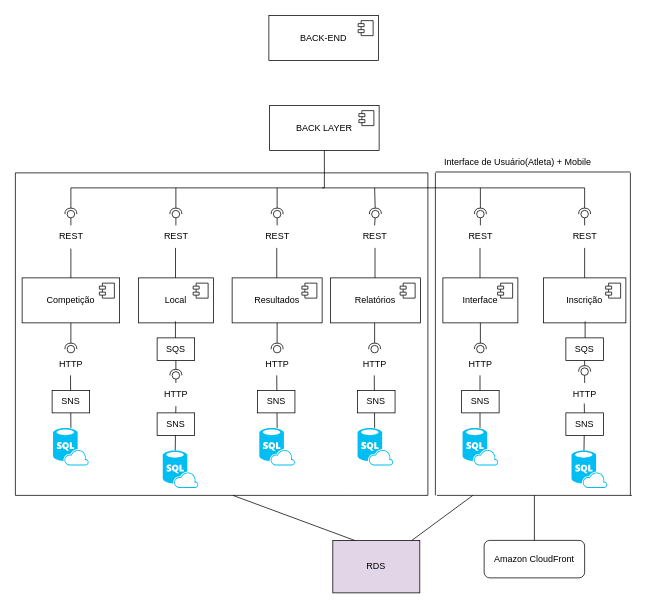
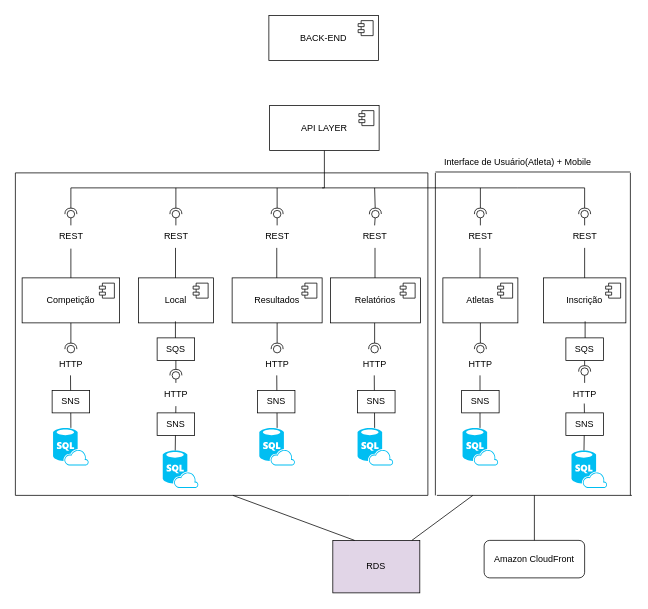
node "BACK LAYER": label "BACK LAYER" -> "API LAYER"
node "Interface": label "Interface" -> "Atletas"
